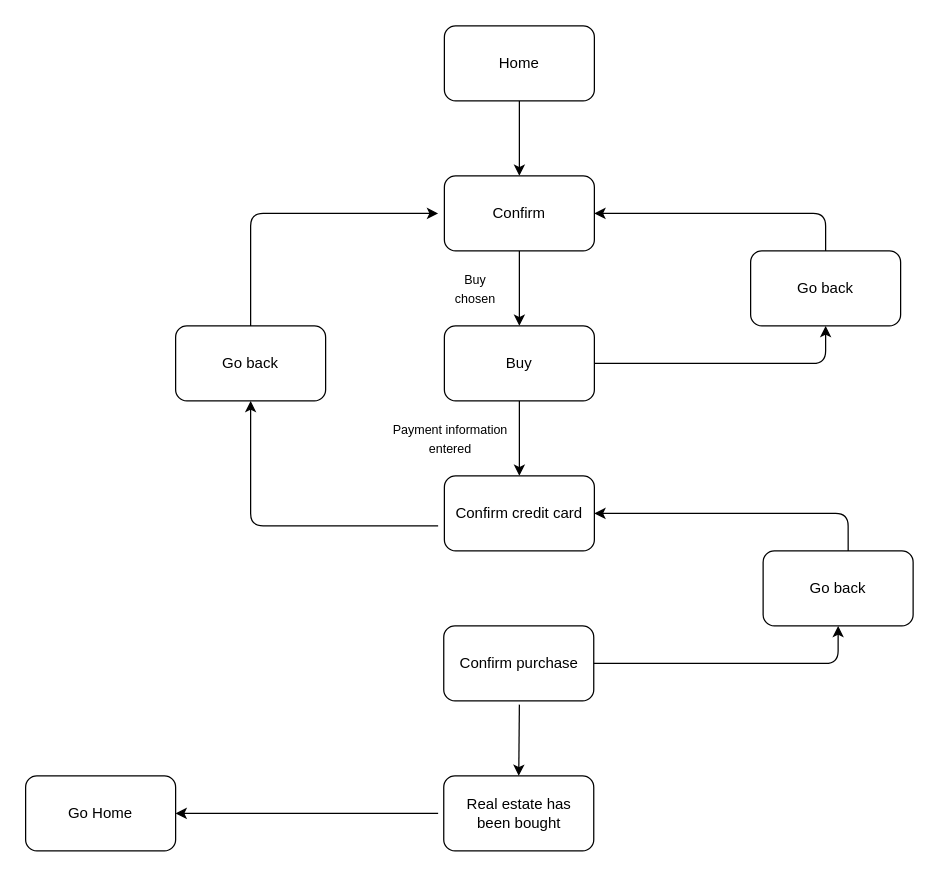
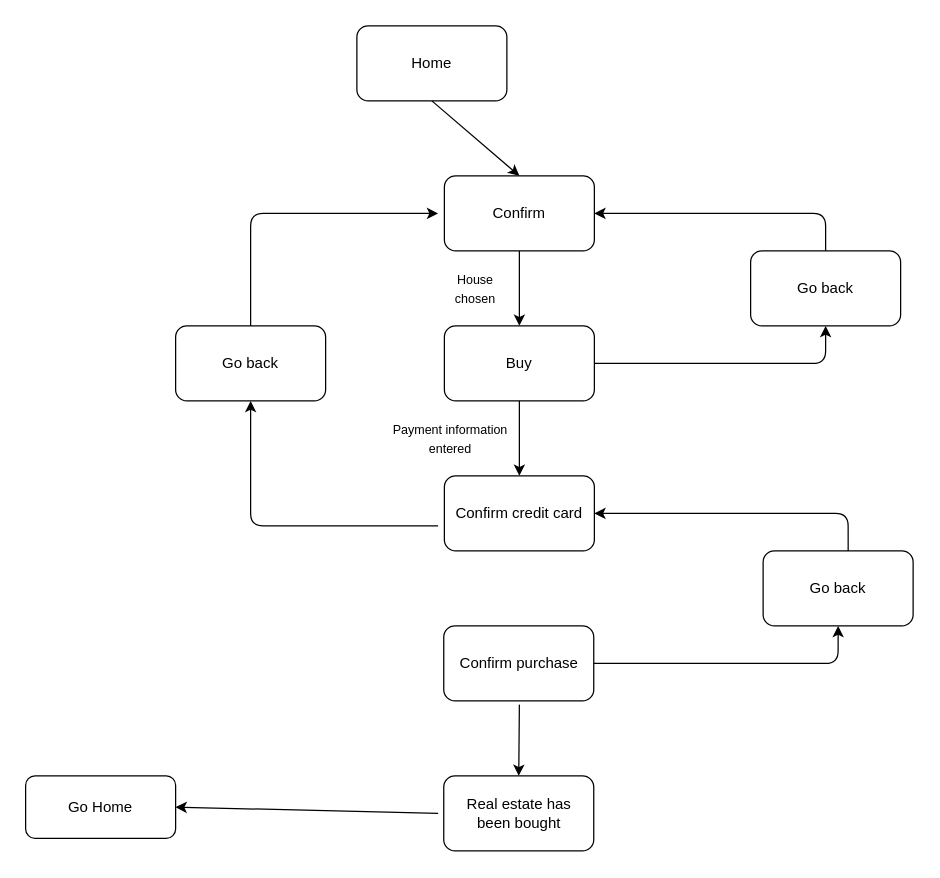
node "Home": moved (519, 63) -> (432, 63)
node "Buy chosen": label "Buy chosen" -> "House chosen"
node "Go Home": size 150x75 -> 150x63
